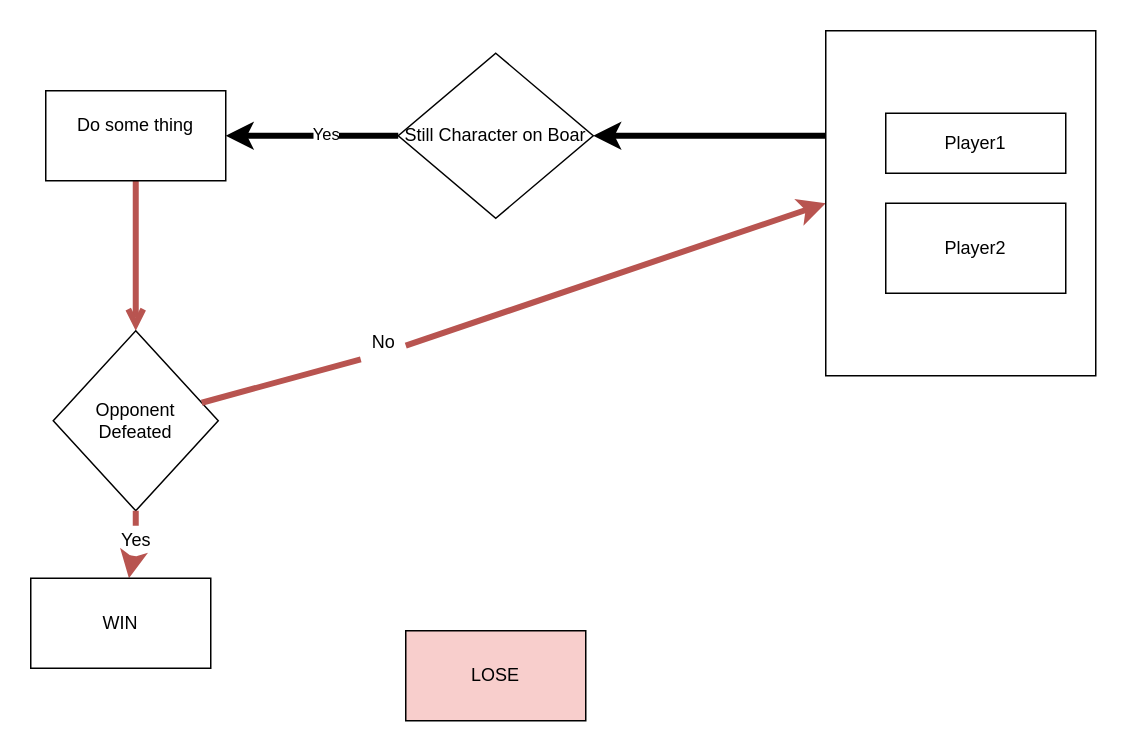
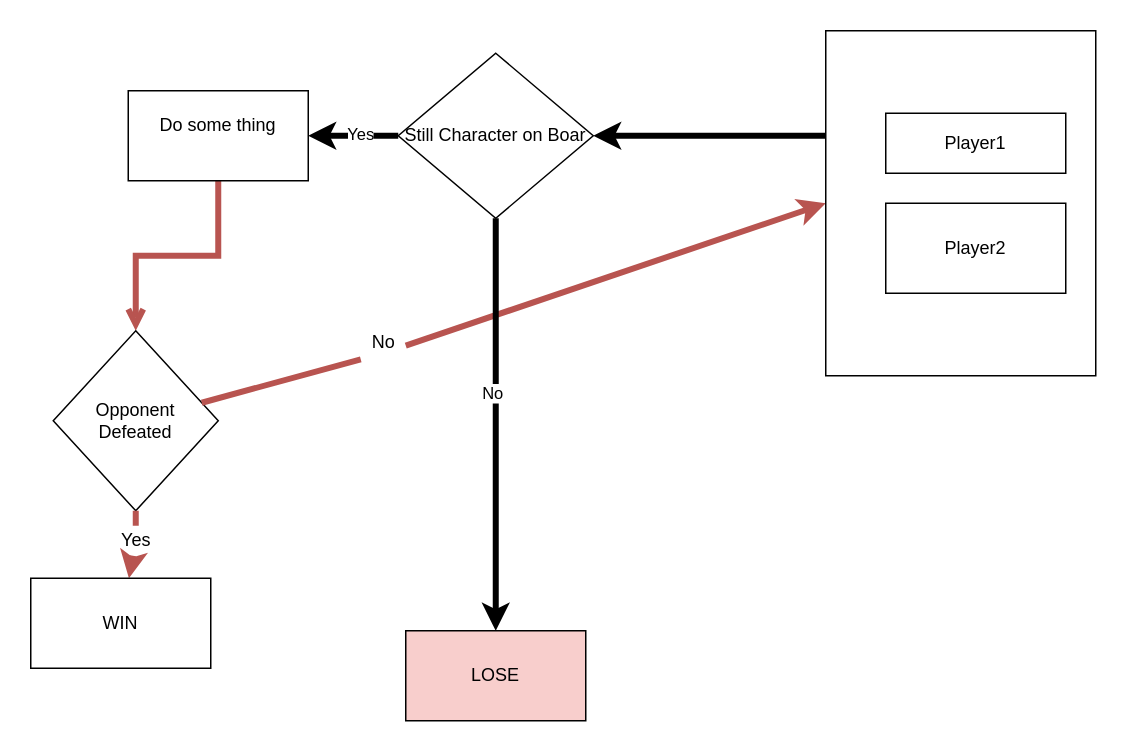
node "Do some thing": moved (136, 136) -> (218, 136)
edge "Still Character on Boar" -> "LOSE": added, label "No"
